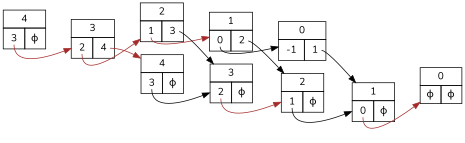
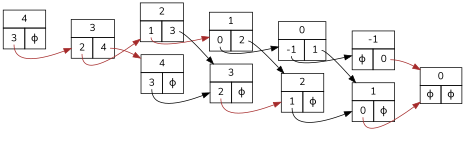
node "-1": added
